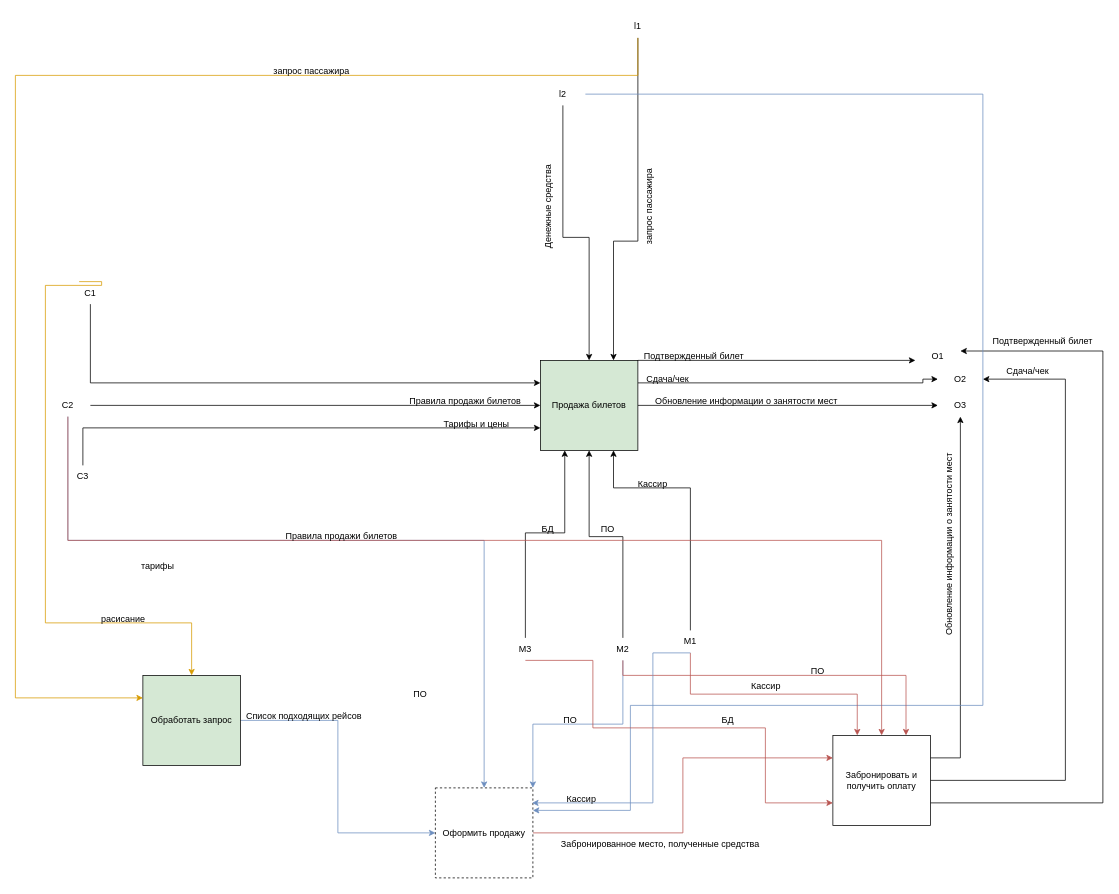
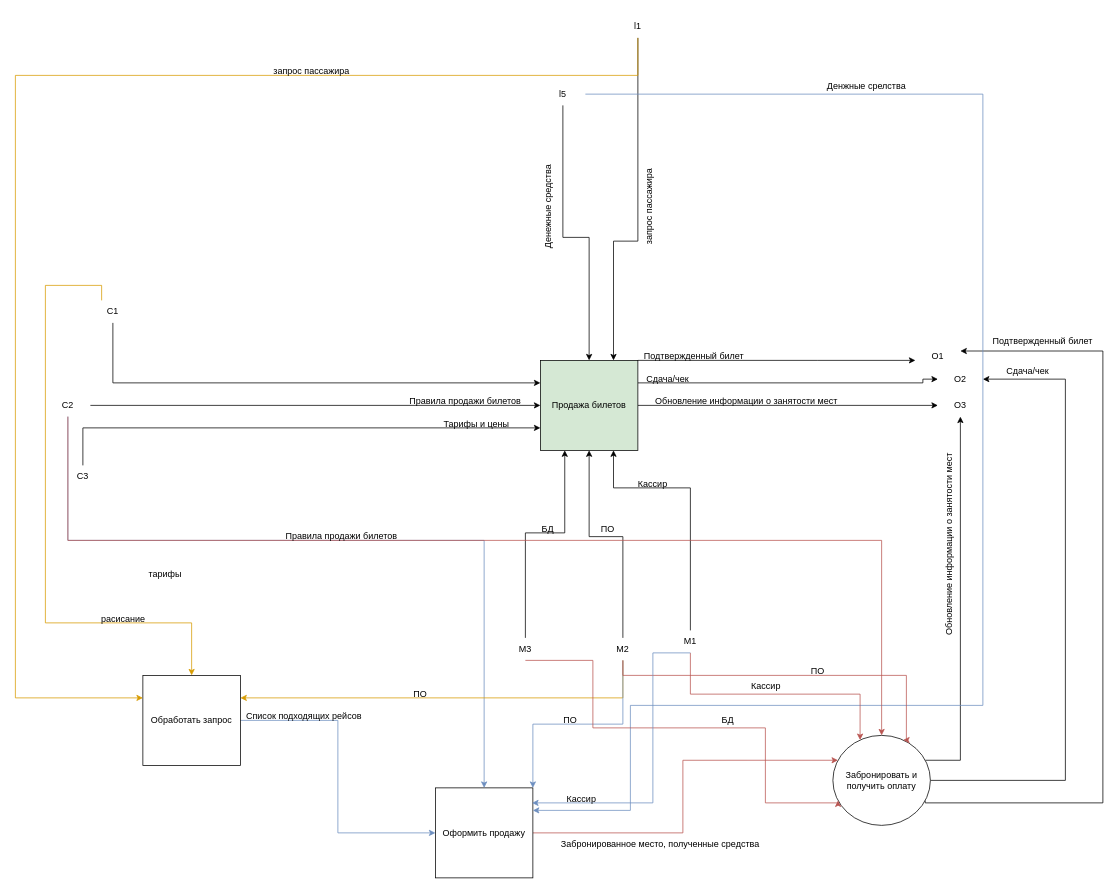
node "Денжные срелства": added
node "l2": label "l2" -> "l5"
node "С1": moved (90, 293) -> (113, 312)
node "тарифы": moved (158, 567) -> (165, 574)
edge "М2" -> "Обработать запрос": added
node "Обработать запрос": fillcolor #d5e8d4 -> #ffffff
node "Забронировать и получить оплату": shape rectangle -> ellipse
node "Оформить продажу": style dashed -> solid
